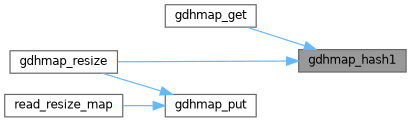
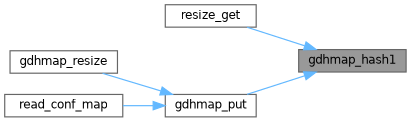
node "gdhmap_get": label "gdhmap_get" -> "resize_get"
edge "gdhmap_resize" -> "gdhmap_hash1": now "gdhmap_put" -> "gdhmap_hash1"
node "read_resize_map": label "read_resize_map" -> "read_conf_map"
